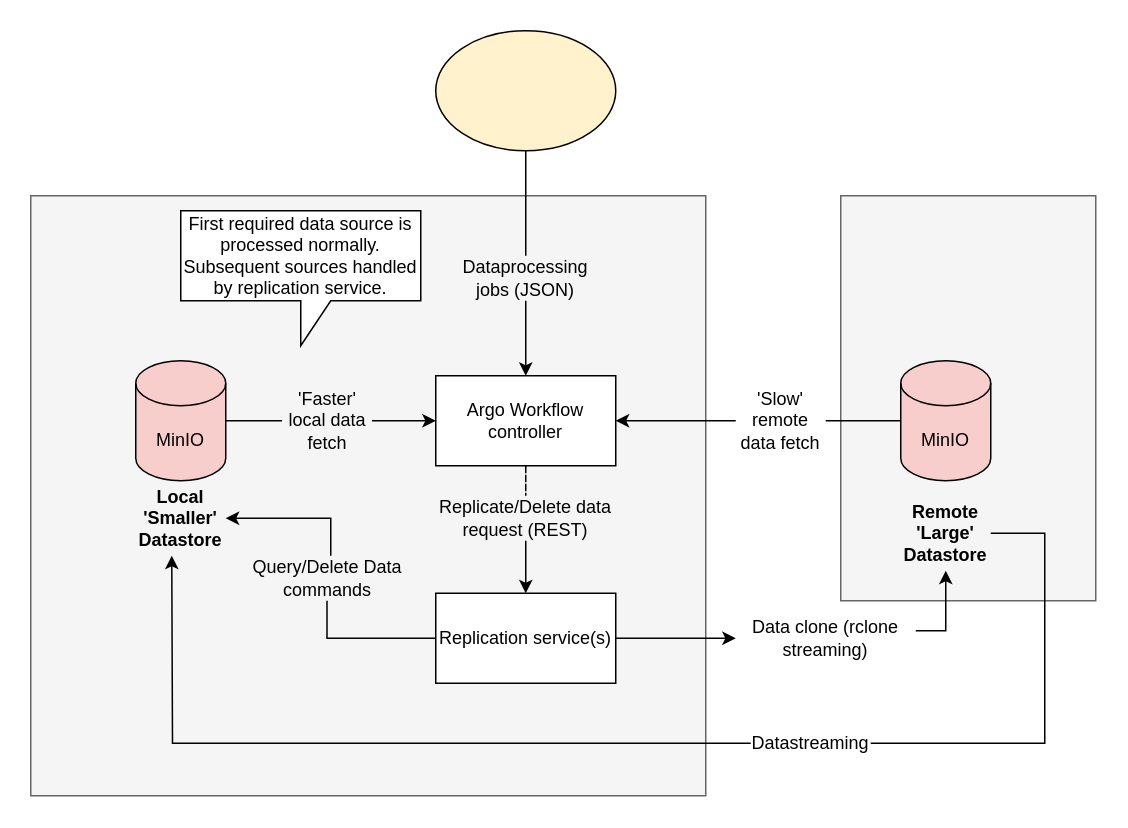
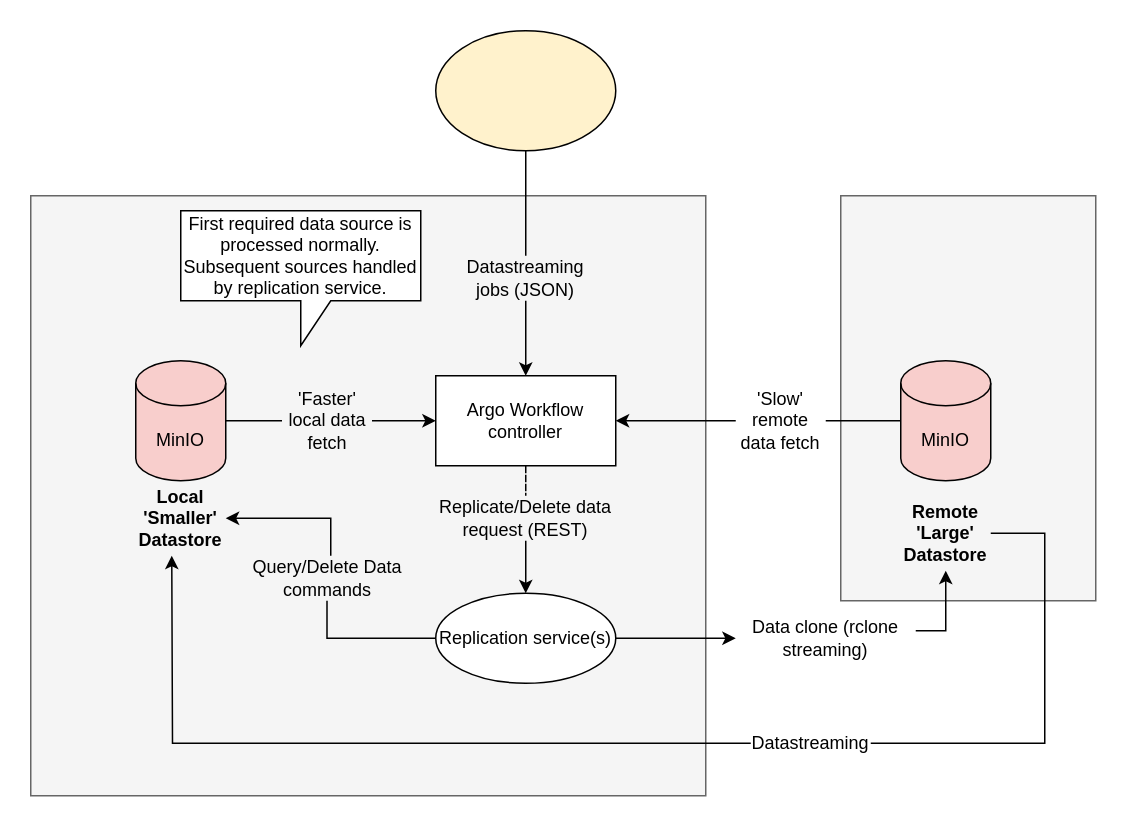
node "Dataprocessing jobs (JSON)": label "Dataprocessing jobs (JSON)" -> "Datastreaming jobs (JSON)"
node "Replication service(s)": shape rectangle -> ellipse
